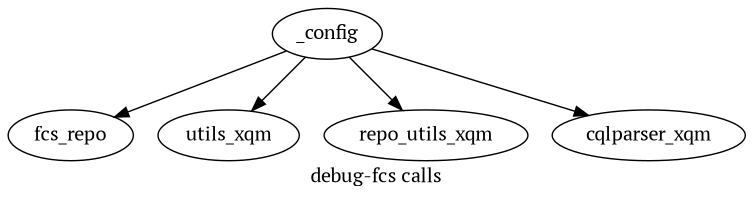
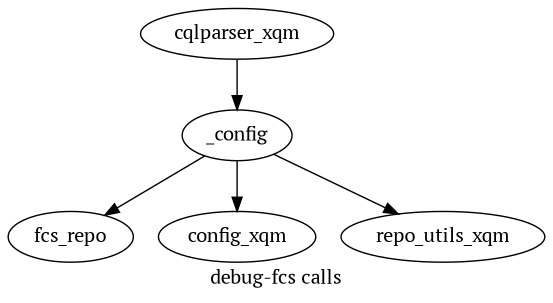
edge "_config" -> "cqlparser_xqm": reversed
node "utils_xqm": label "utils_xqm" -> "config_xqm"
